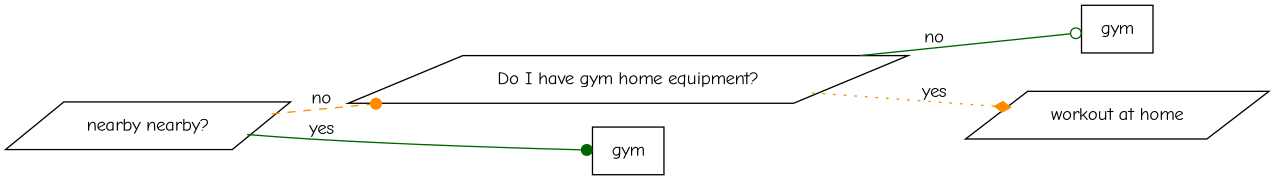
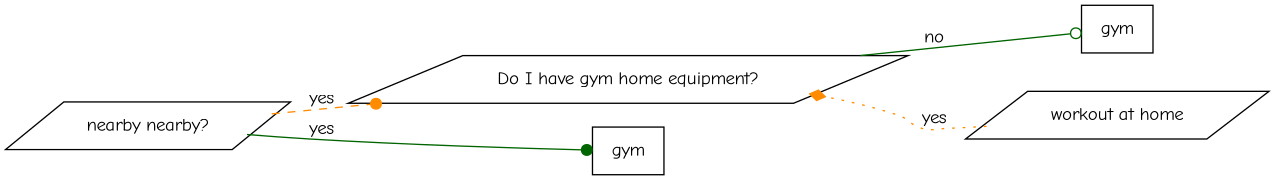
edge "nearby nearby?" -> "Do I have gym home equipment?": label "no" -> "yes"
edge "Do I have gym home equipment?" -> "workout at home": reversed
